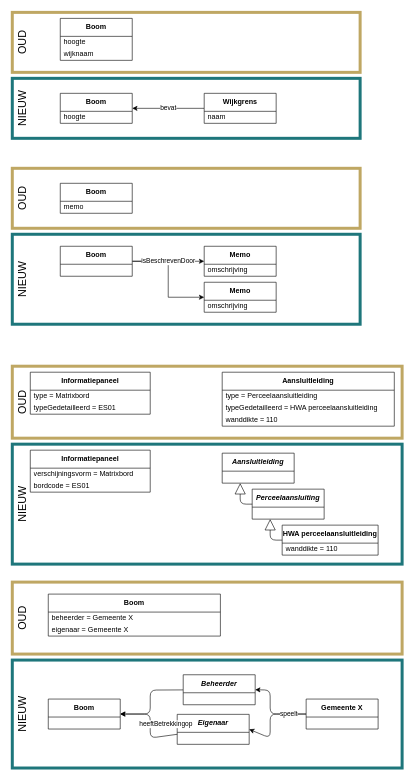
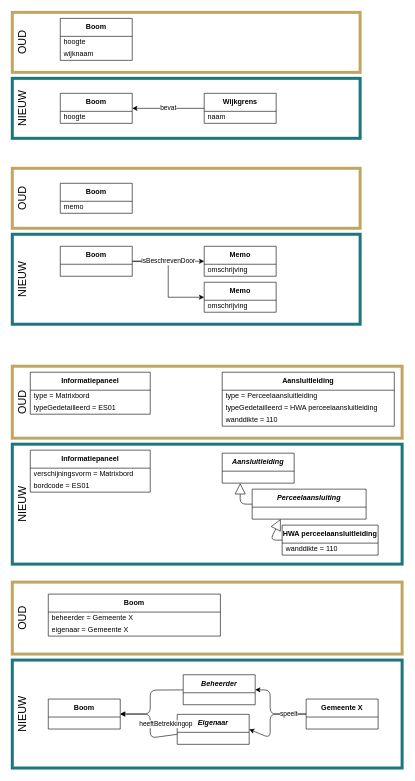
node "Perceelaansluiting": size 72x30 -> 114x30
